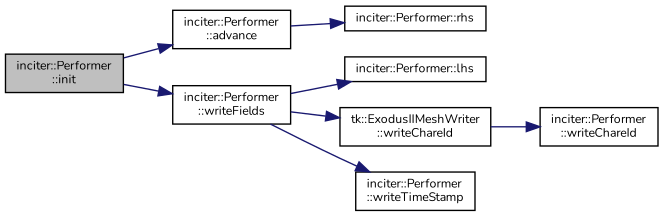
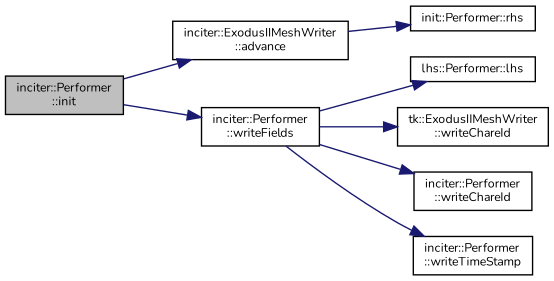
node "inciter::Performer::rhs": label "inciter::Performer::rhs" -> "init::Performer::rhs"
node "inciter::Performer ::advance": label "inciter::Performer ::advance" -> "inciter::ExodusIIMeshWriter ::advance"
node "inciter::Performer::lhs": label "inciter::Performer::lhs" -> "lhs::Performer::lhs"
edge "tk::ExodusIIMeshWriter ::writeChareId" -> "inciter::Performer ::writeChareId": now "inciter::Performer ::writeFields" -> "inciter::Performer ::writeChareId"
